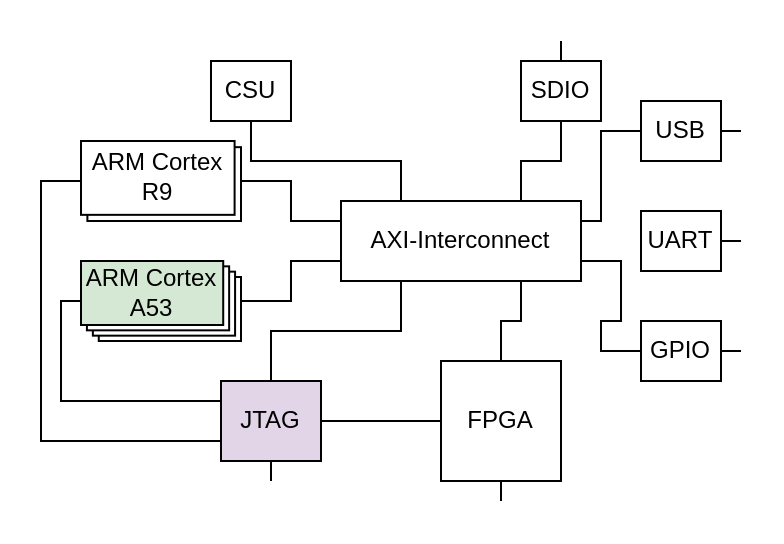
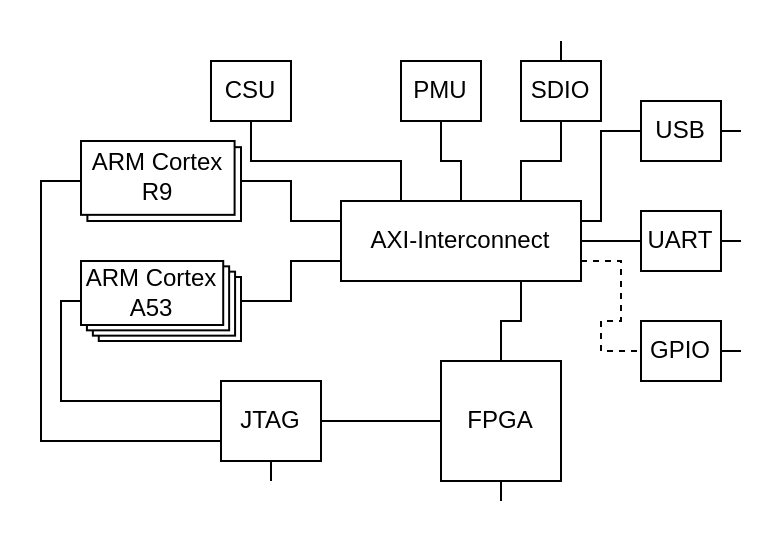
node "PMU": added
edge "PMU" -- "AXI-Interconnect": added
edge "AXI-Interconnect" -- "UART": added
node "ARM Cortex A53": fillcolor #d5e8d4 -> #ffffff
edge "AXI-Interconnect" -- "GPIO": style solid -> dashed
edge "AXI-Interconnect" -- "JTAG": removed
node "JTAG": fillcolor #e1d5e7 -> #ffffff
